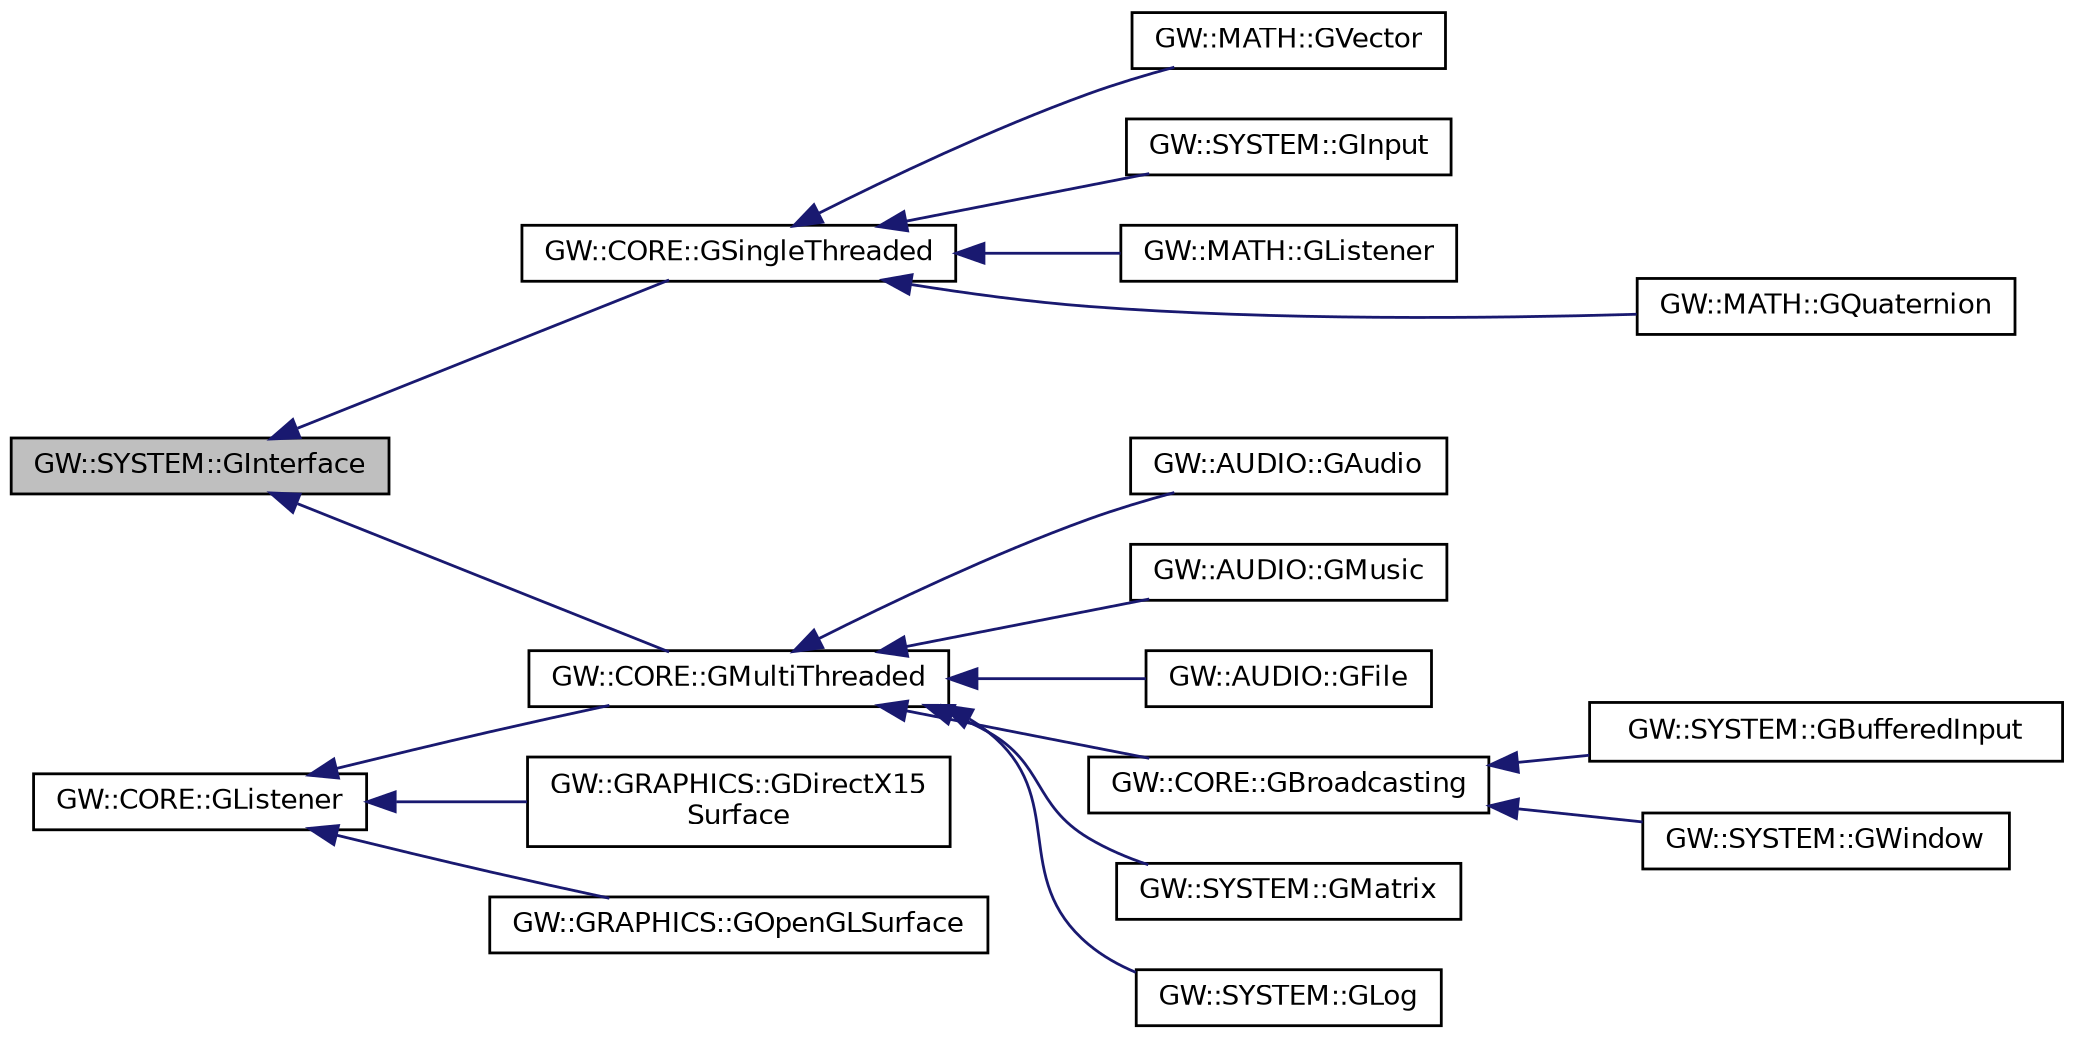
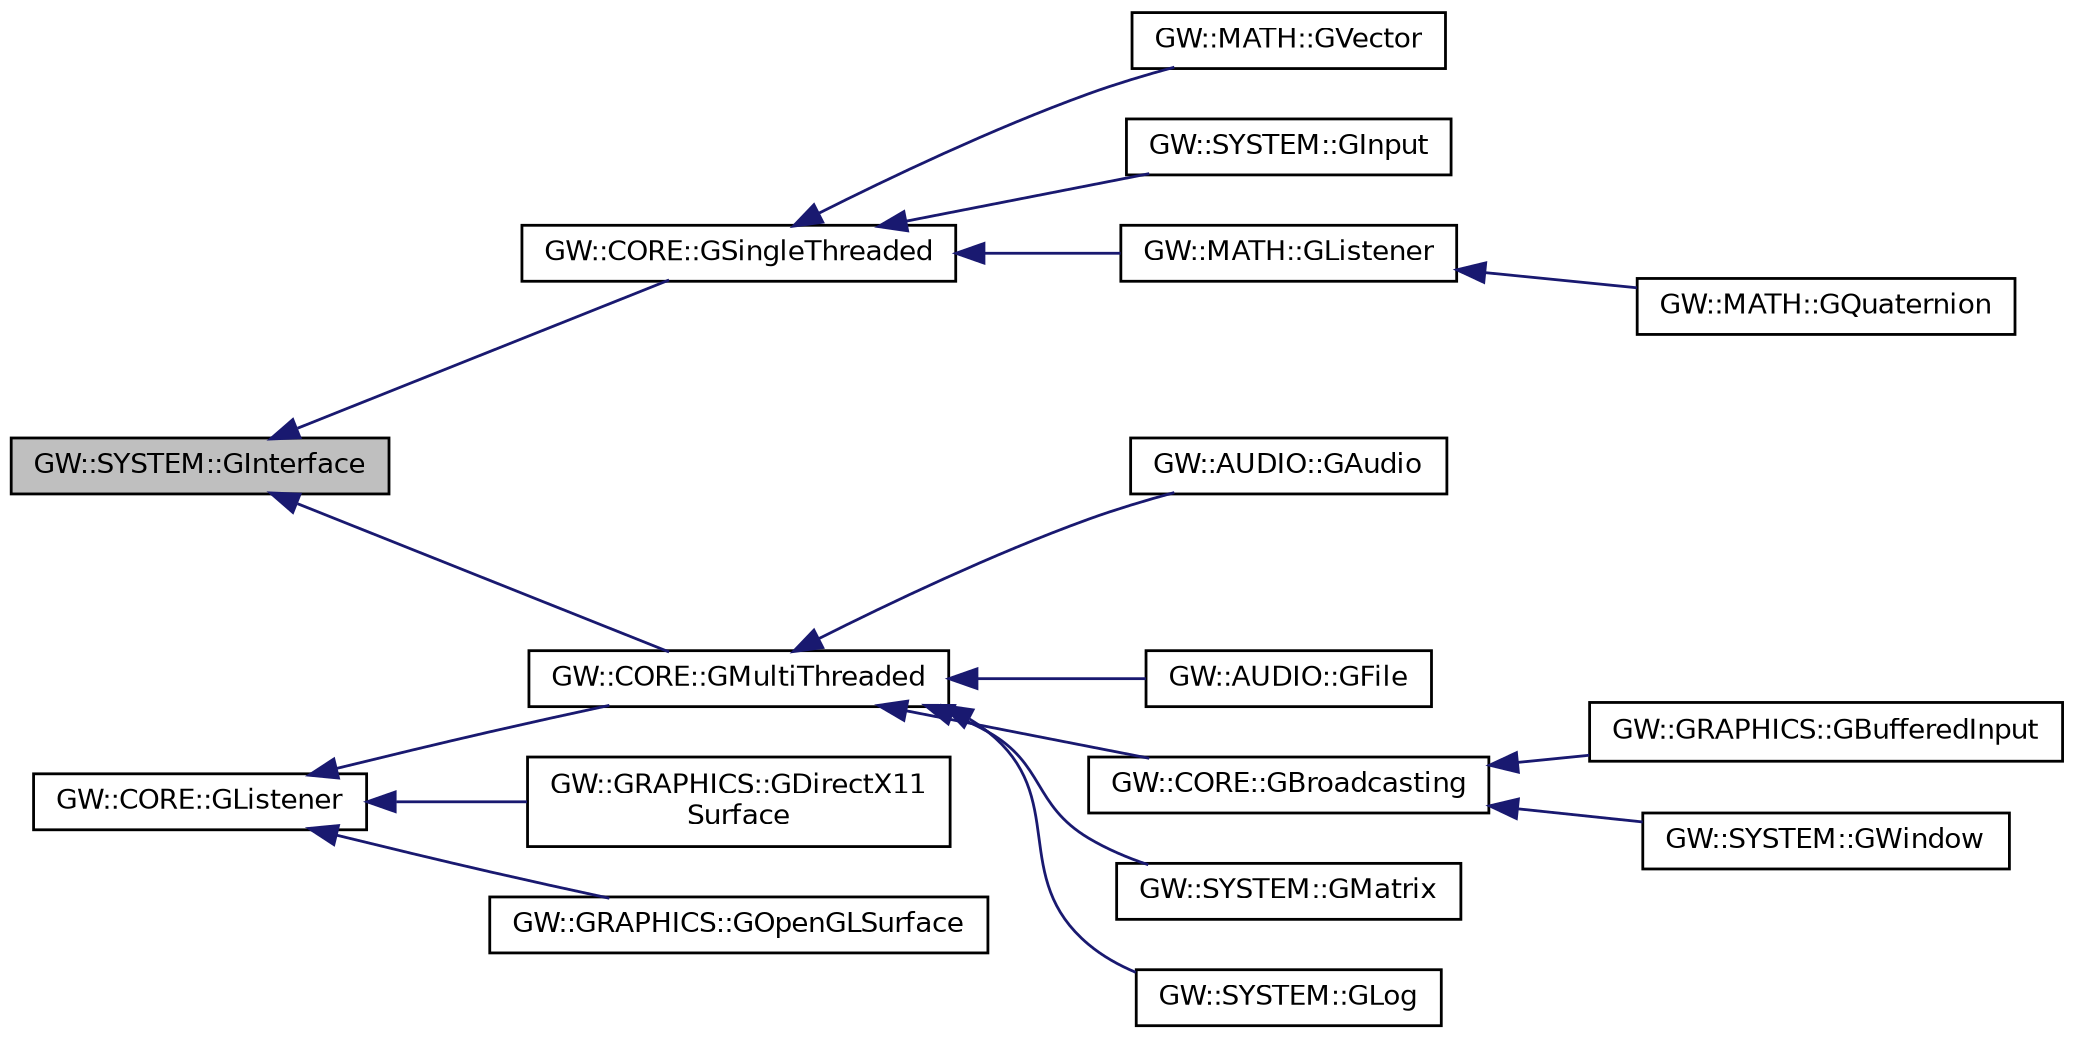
edge "GW::MATH::GQuaternion" -> "GW::CORE::GSingleThreaded": now "GW::MATH::GQuaternion" -> "GW::MATH::GListener"
node "GW::AUDIO::GMusic": removed
node "GW::SYSTEM::GBufferedInput": label "GW::SYSTEM::GBufferedInput" -> "GW::GRAPHICS::GBufferedInput"
node "GW::GRAPHICS::GDirectX15 Surface": label "GW::GRAPHICS::GDirectX15 Surface" -> "GW::GRAPHICS::GDirectX11 Surface"
